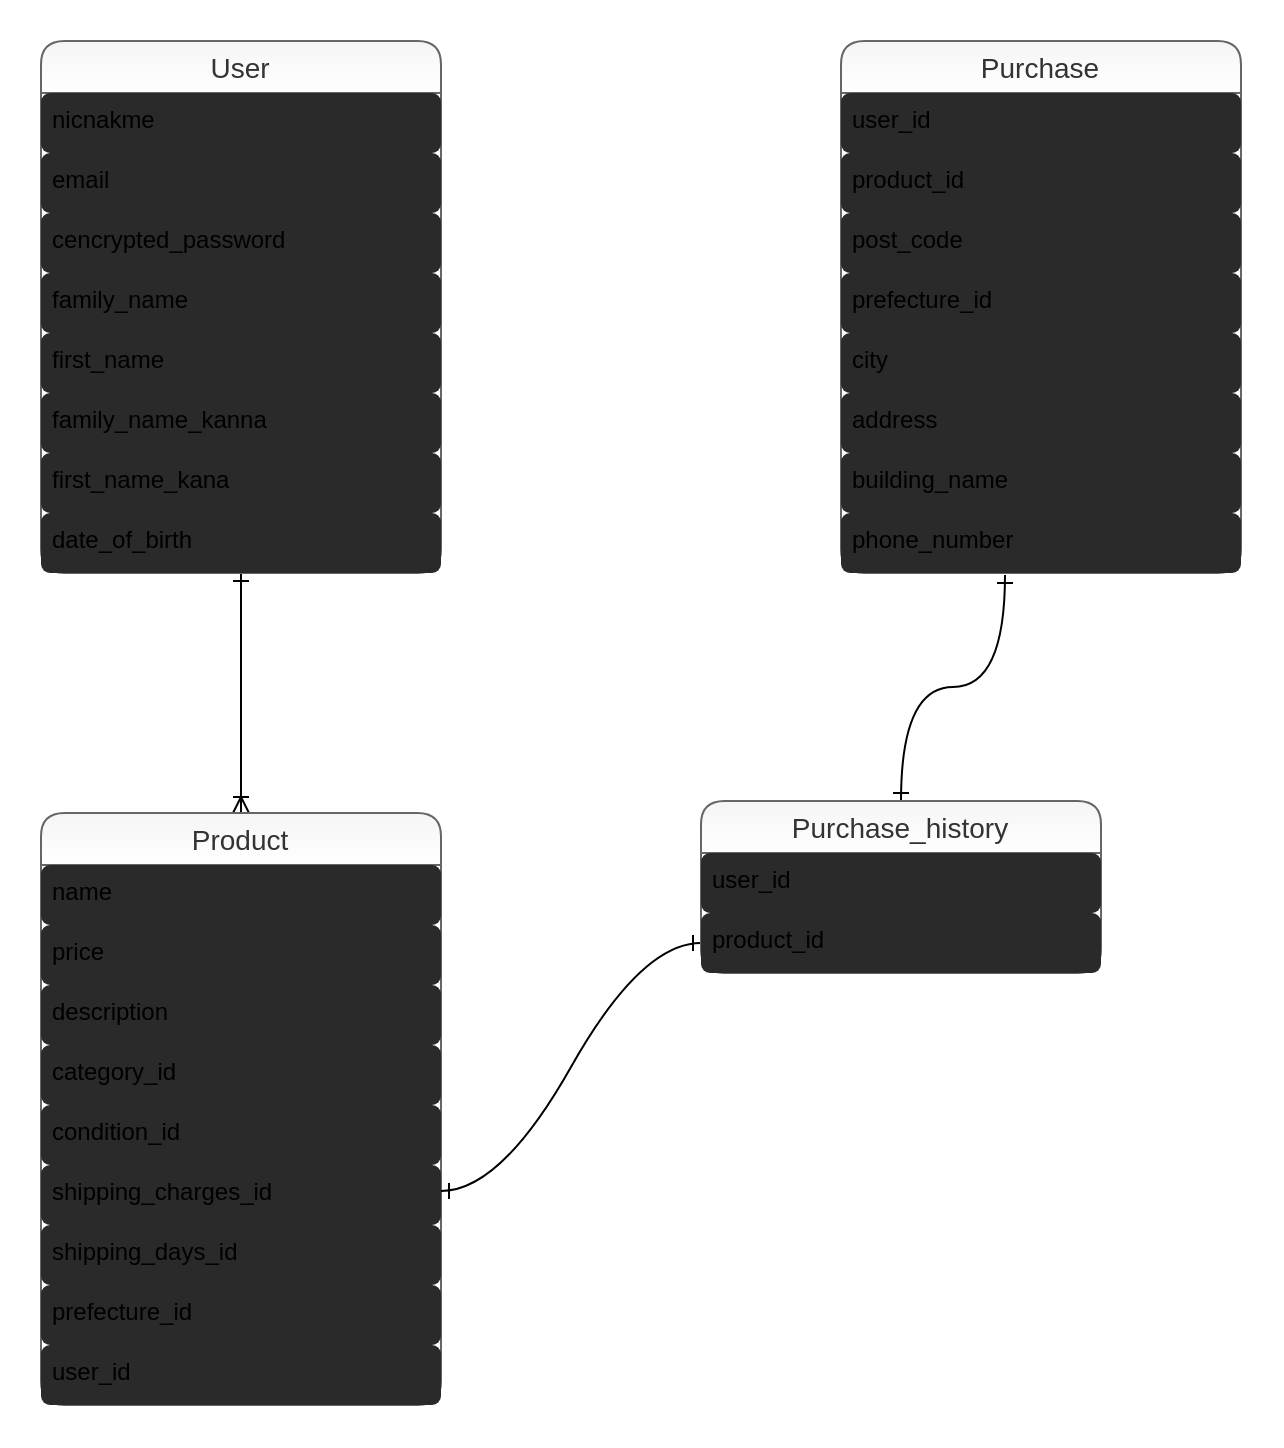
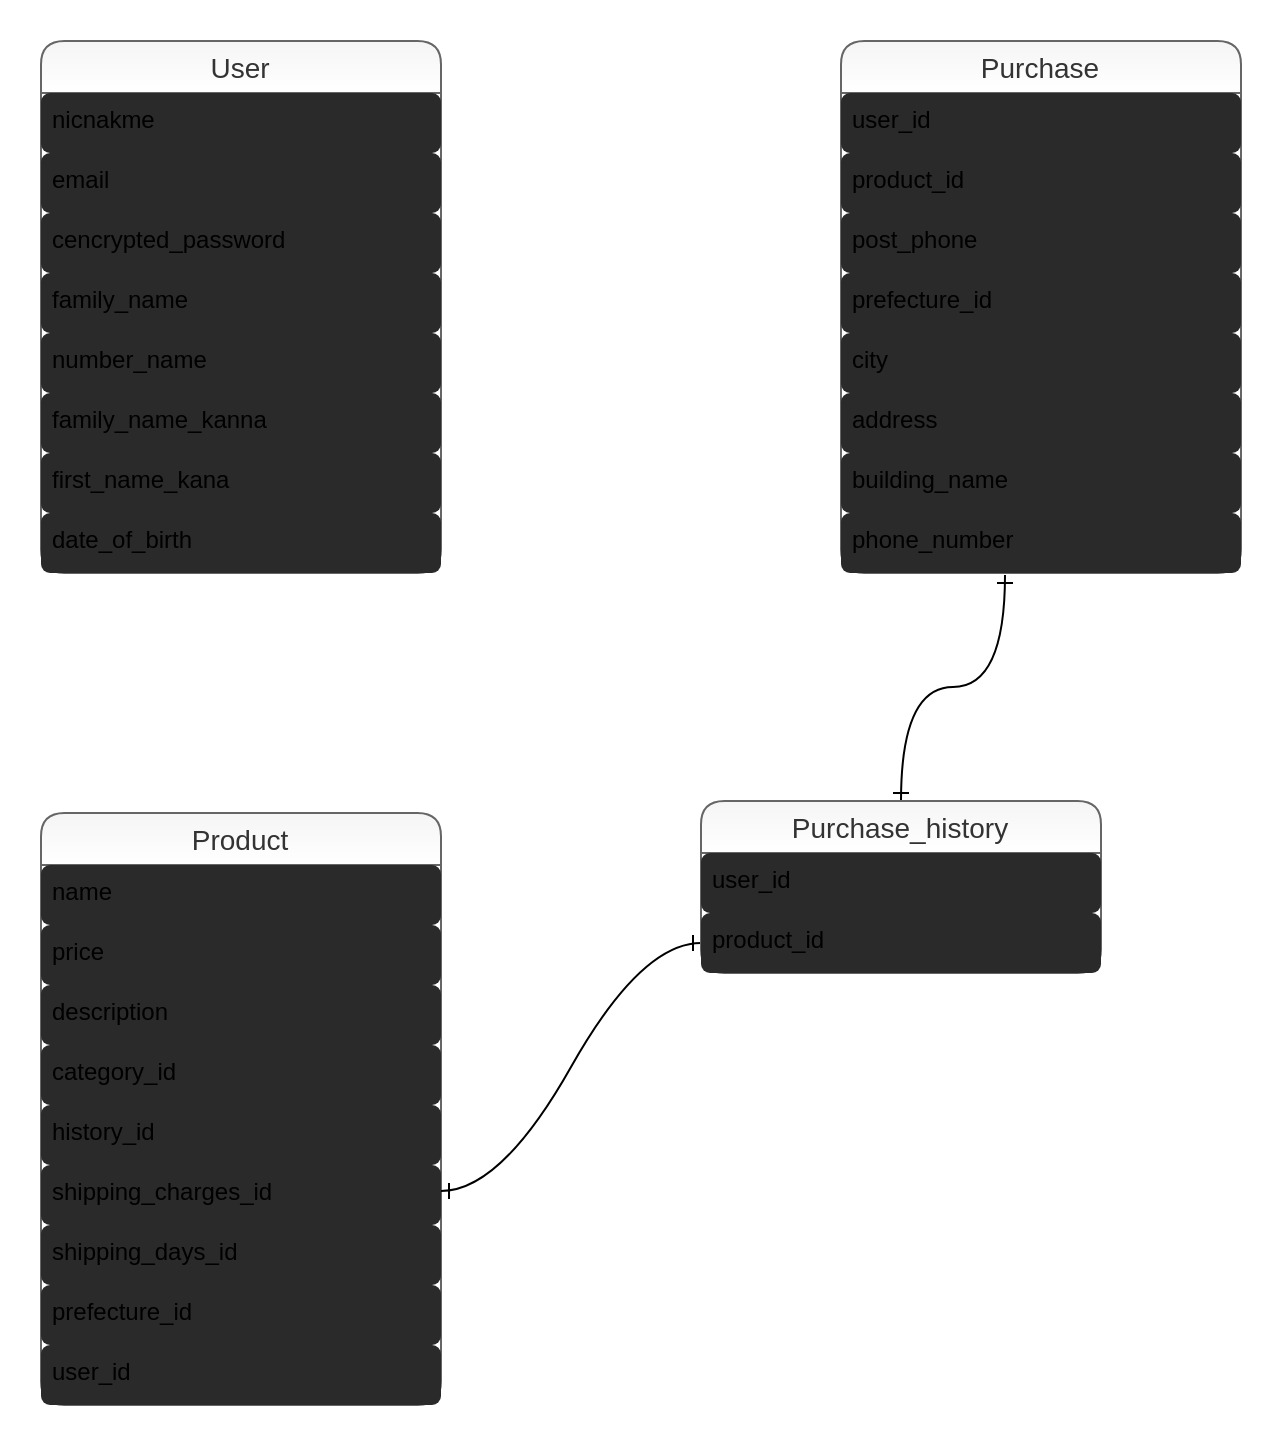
node "post_code": label "post_code" -> "post_phone"
node "first_name": label "first_name" -> "number_name"
edge "User" -- "Product": removed
node "condition_id": label "condition_id" -> "history_id"
